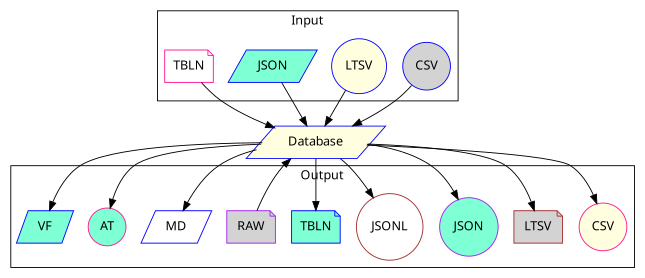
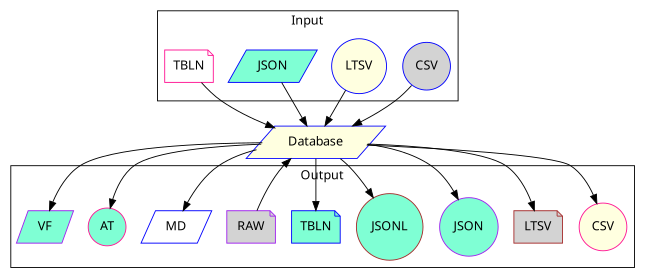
node "VF": color blue -> purple
node "JSONL": fillcolor white -> aquamarine
